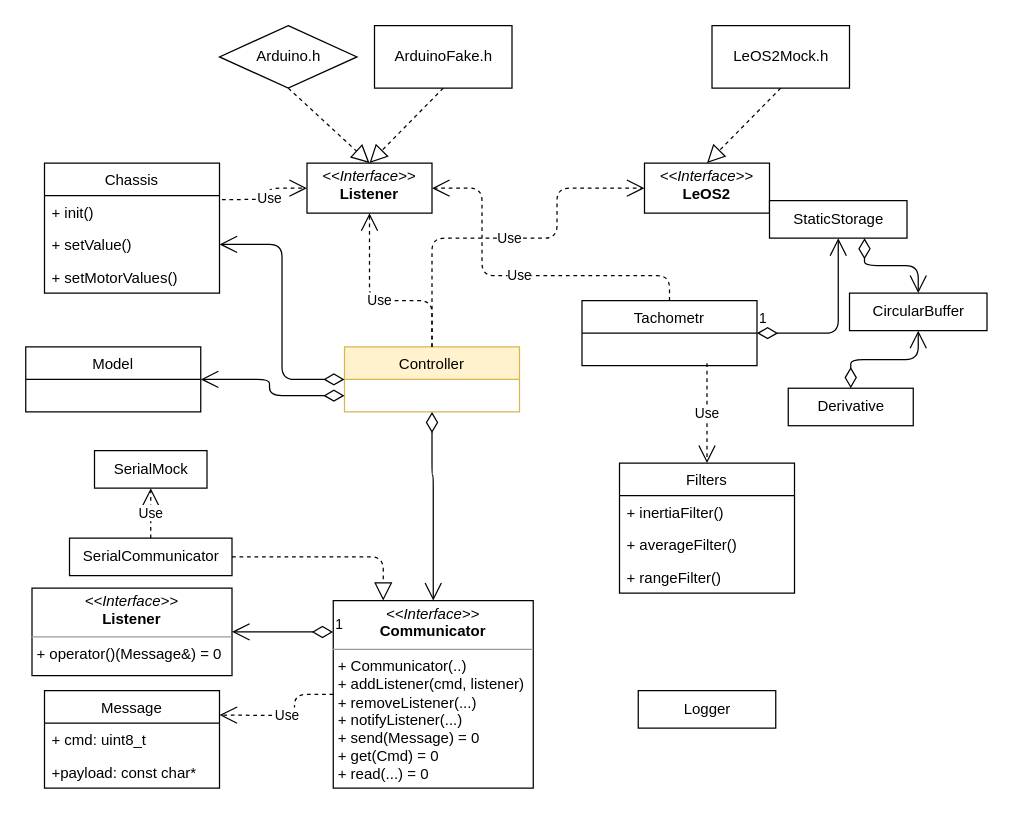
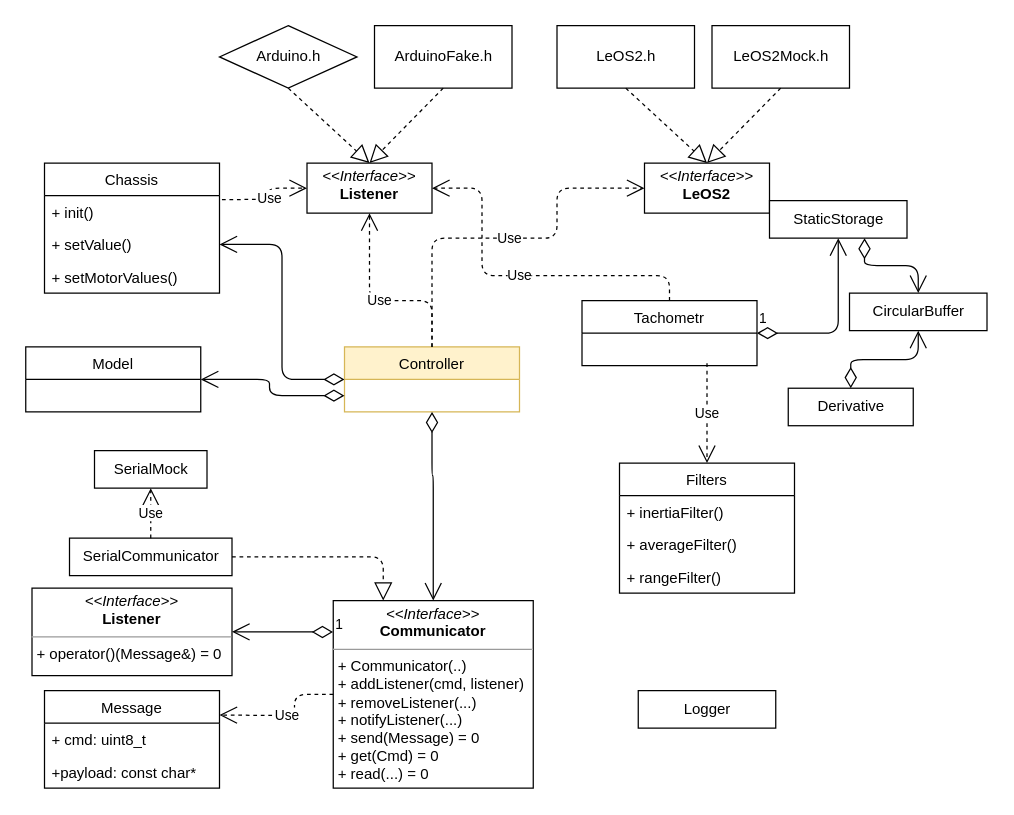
node "LeOS2.h": added
edge "LeOS2.h" -> "<<Interface>> LeOS2": added
